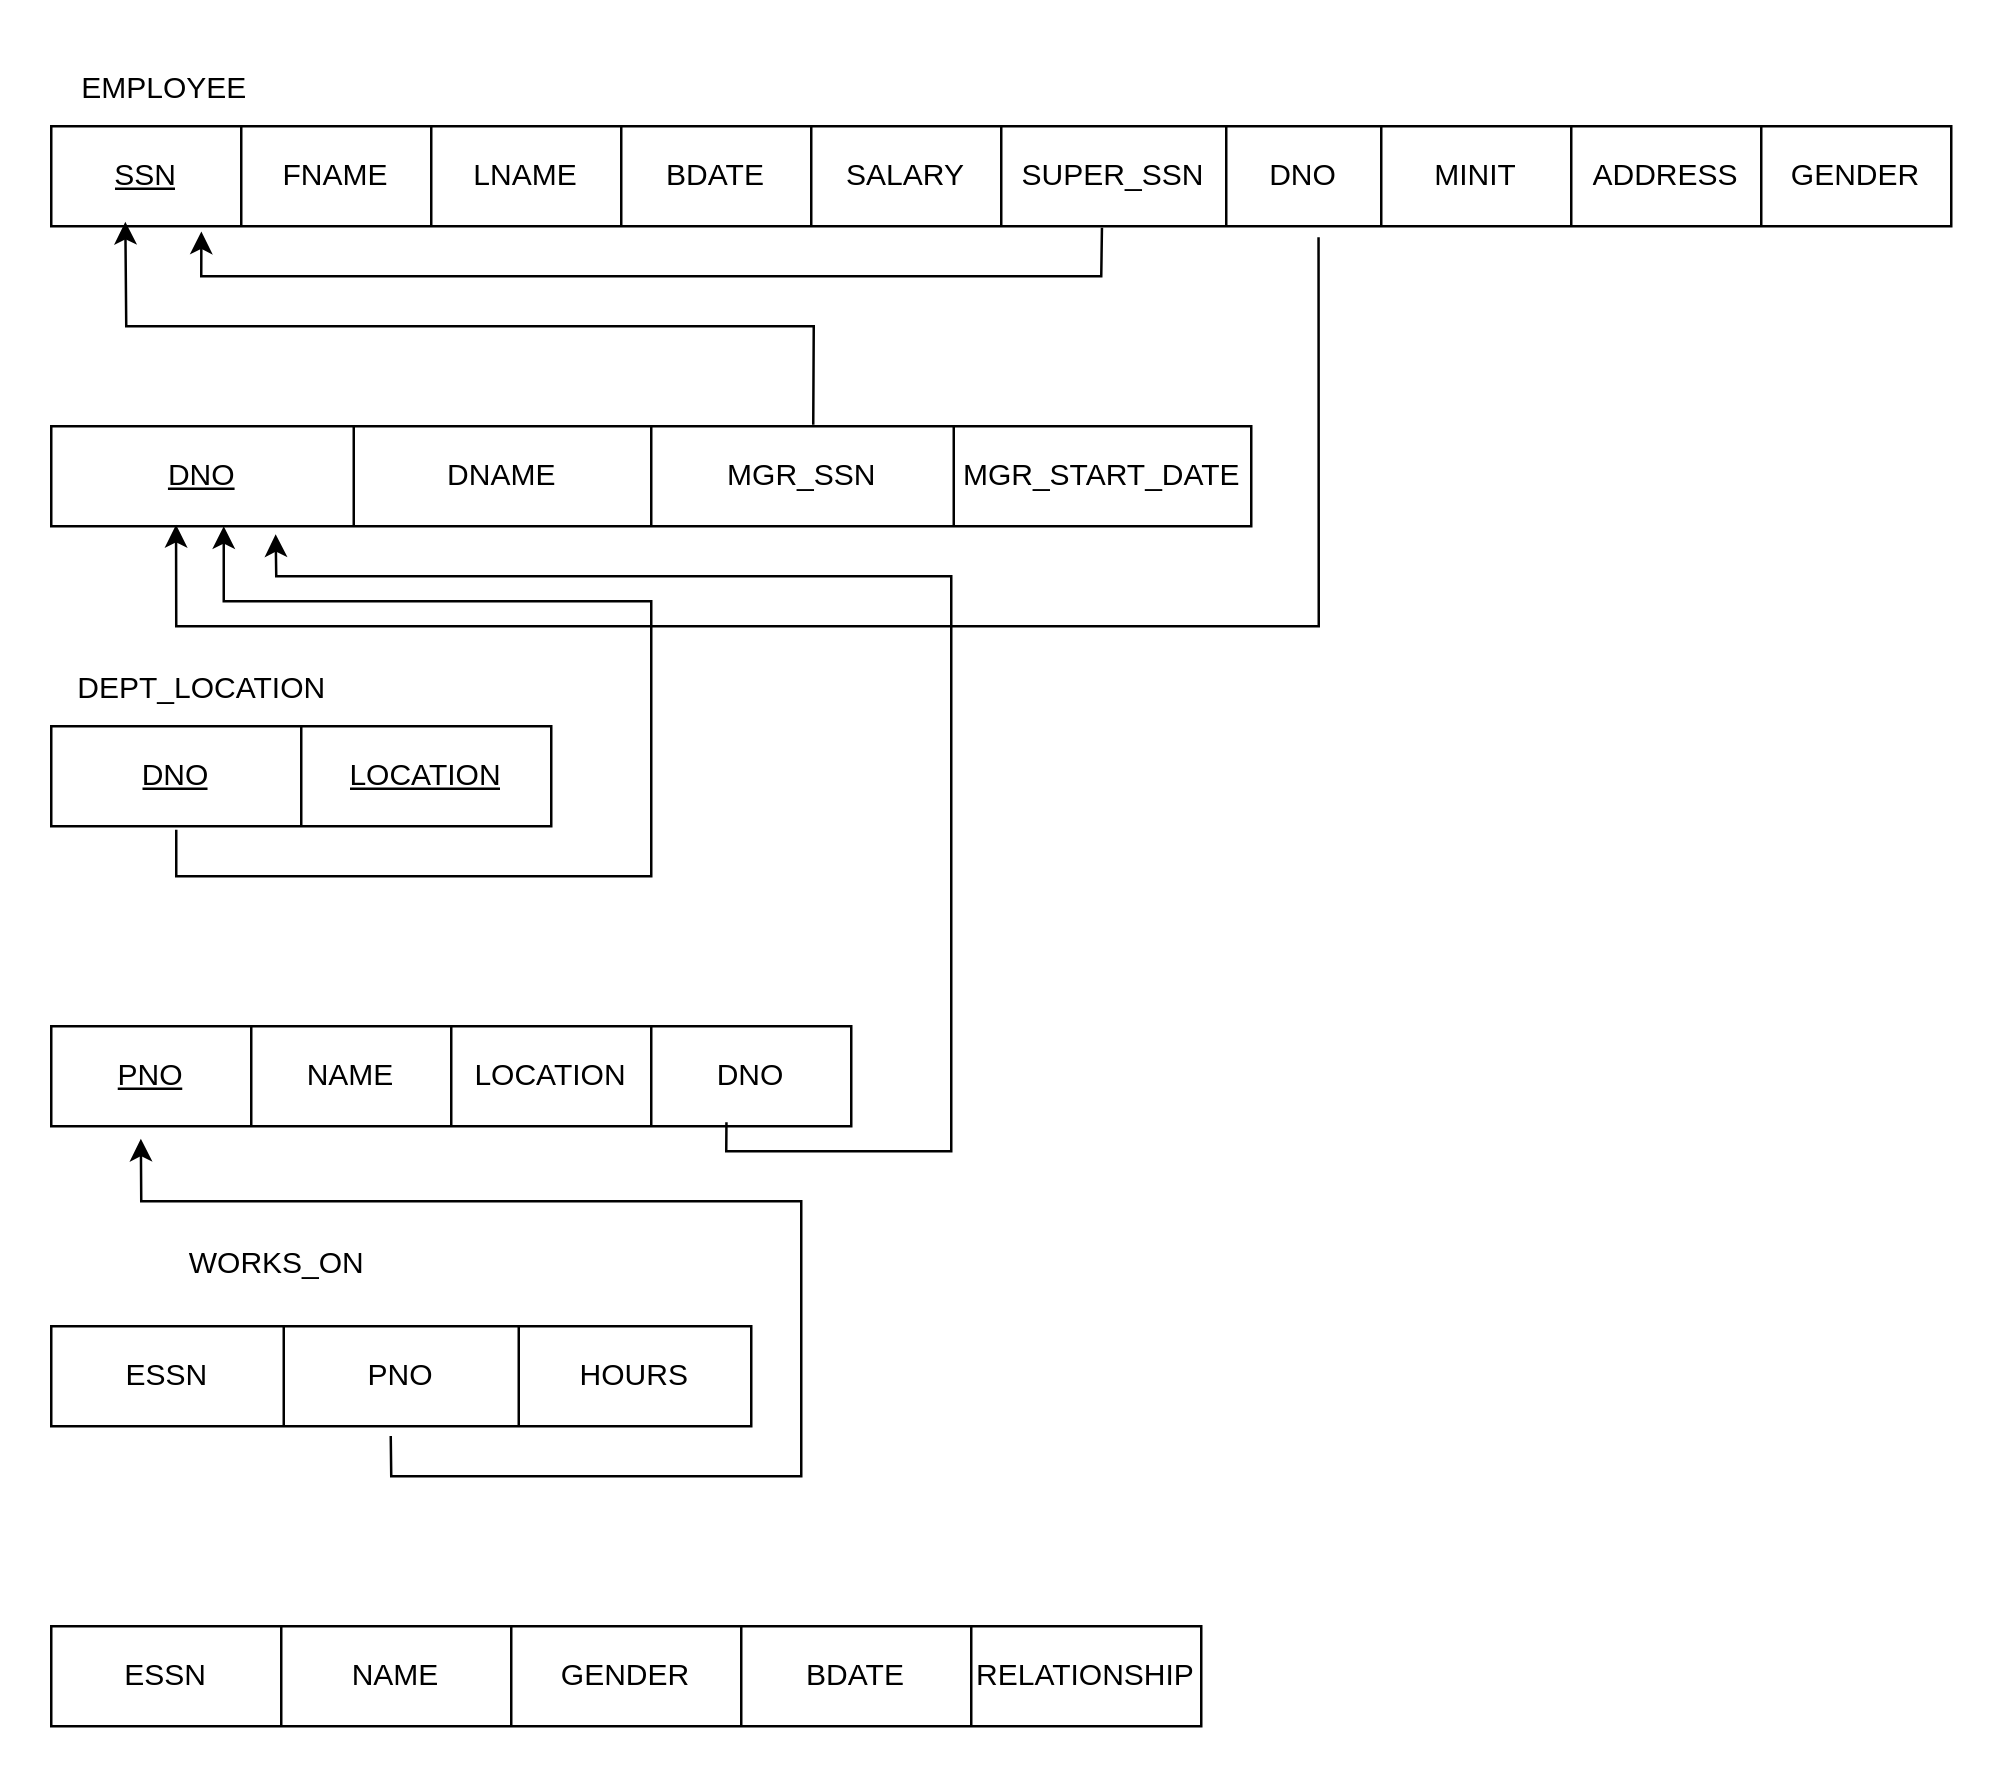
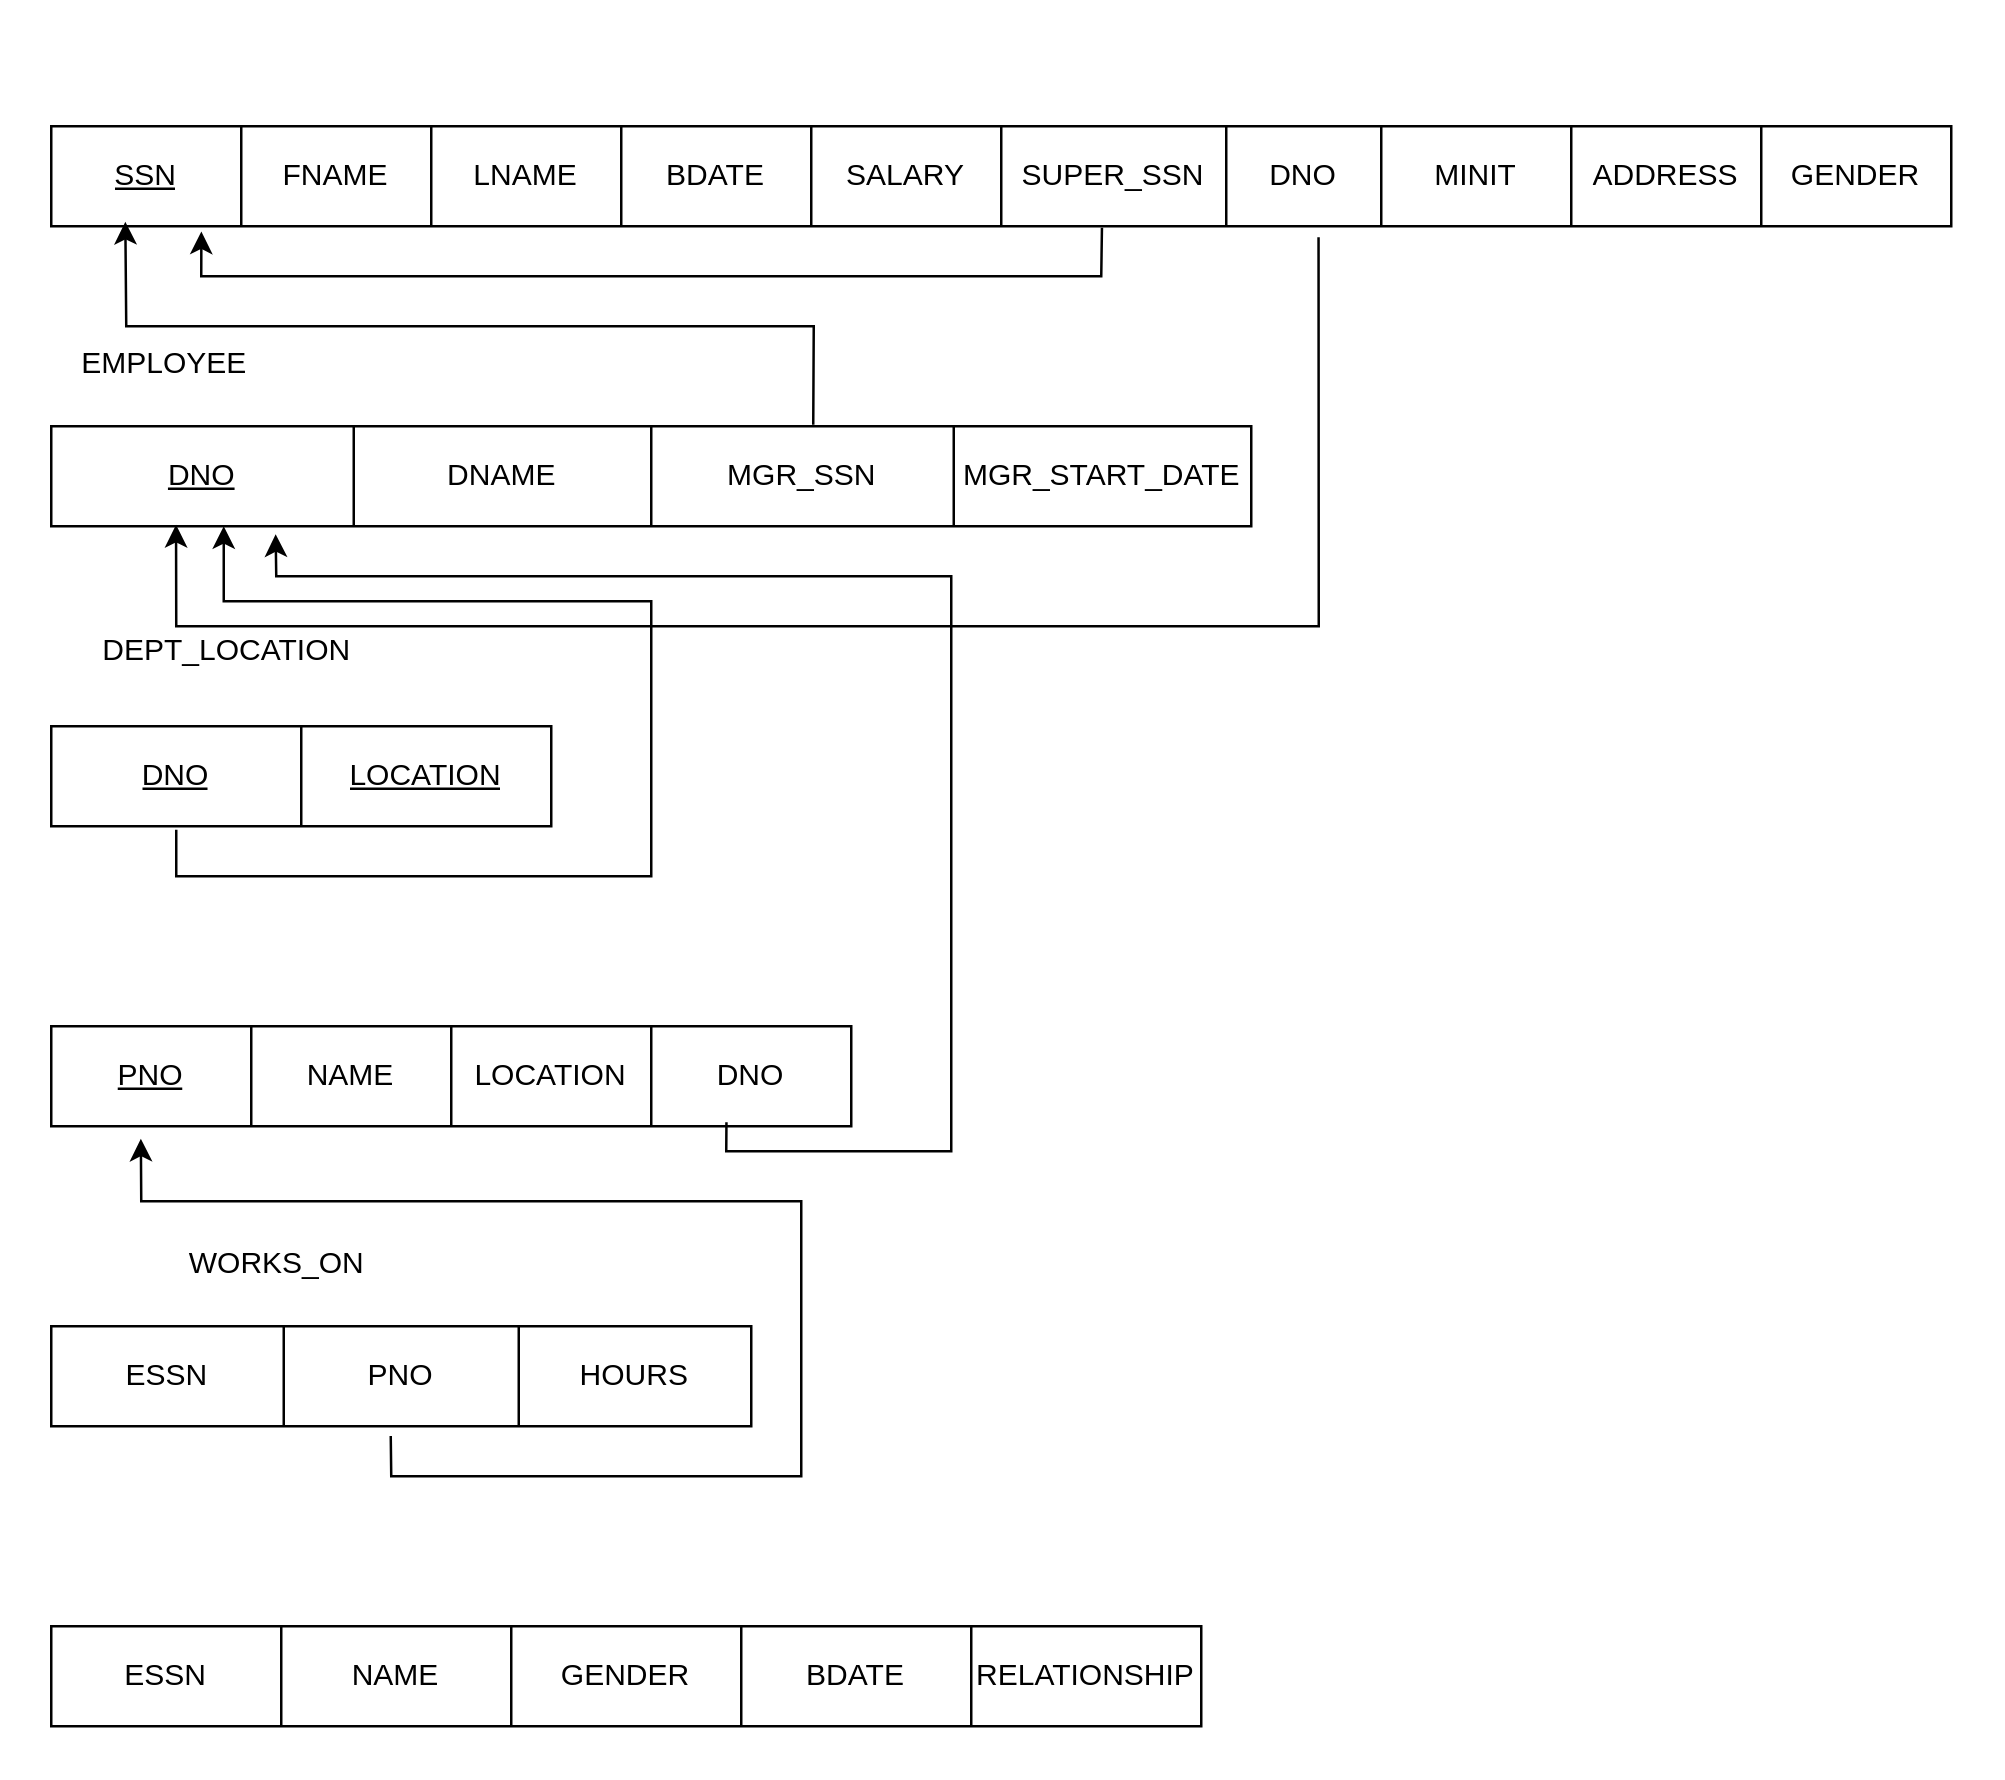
node "EMPLOYEE": moved (164, 89) -> (164, 364)
node "DEPT_LOCATION": moved (201, 689) -> (226, 651)
